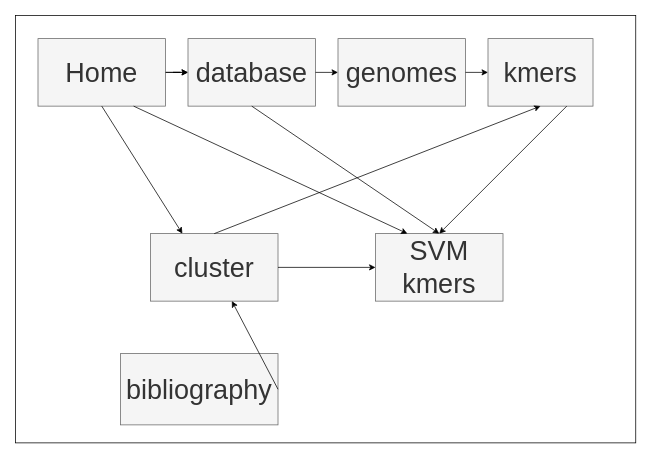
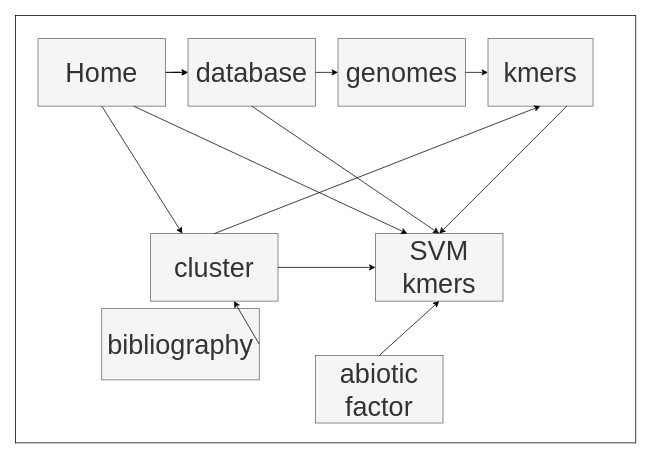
edge "abiotic factor" -> "SVM kmers": added
node "bibliography": moved (199, 389) -> (180, 344)
node "abiotic factor": added
